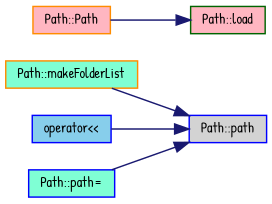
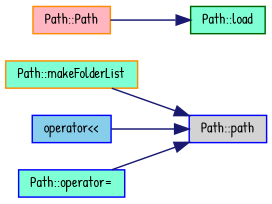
node "Path::load": fillcolor lightpink -> aquamarine
node "Path::path=": label "Path::path=" -> "Path::operator="
